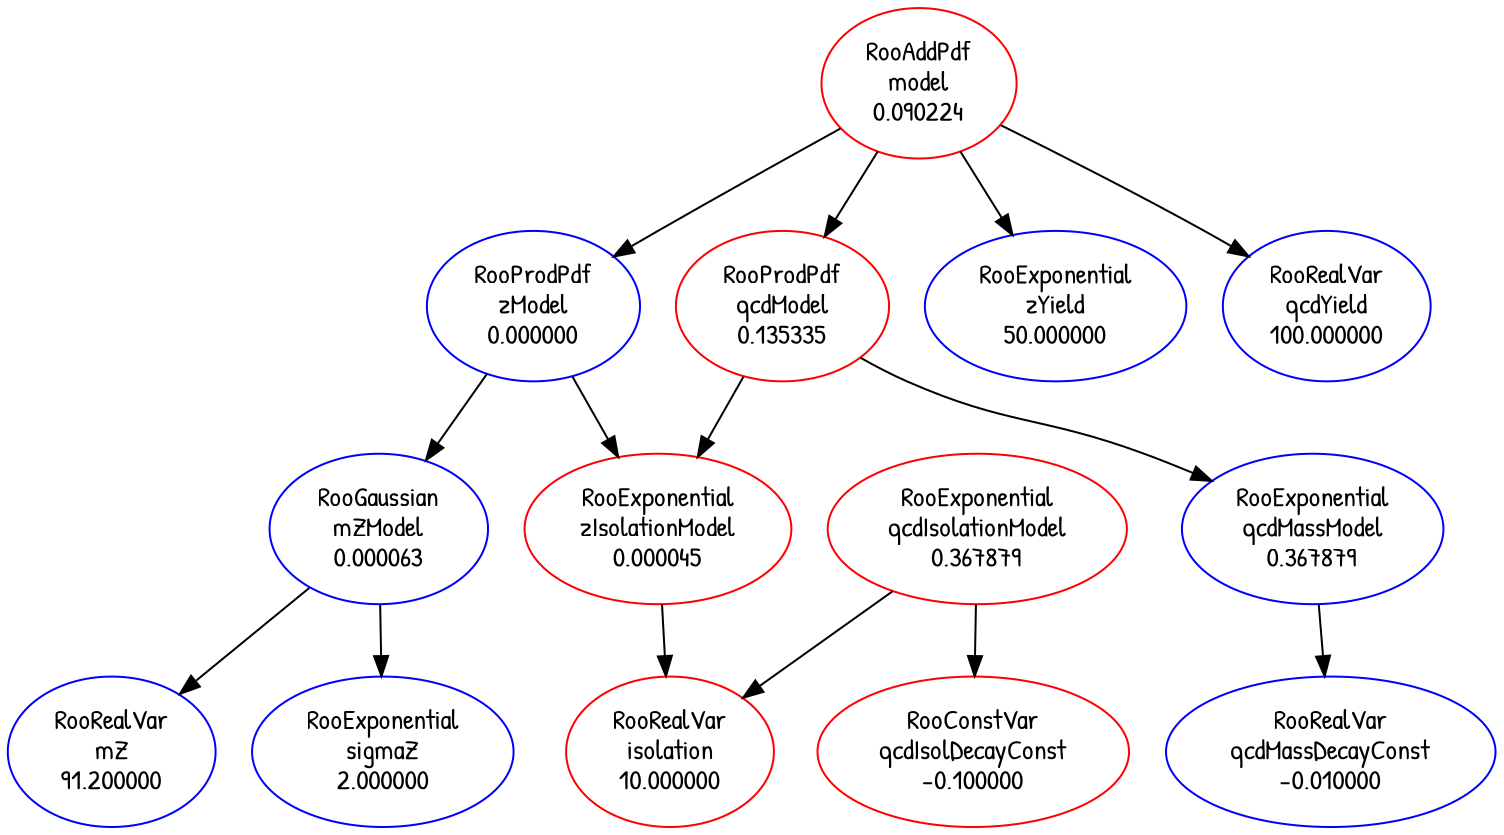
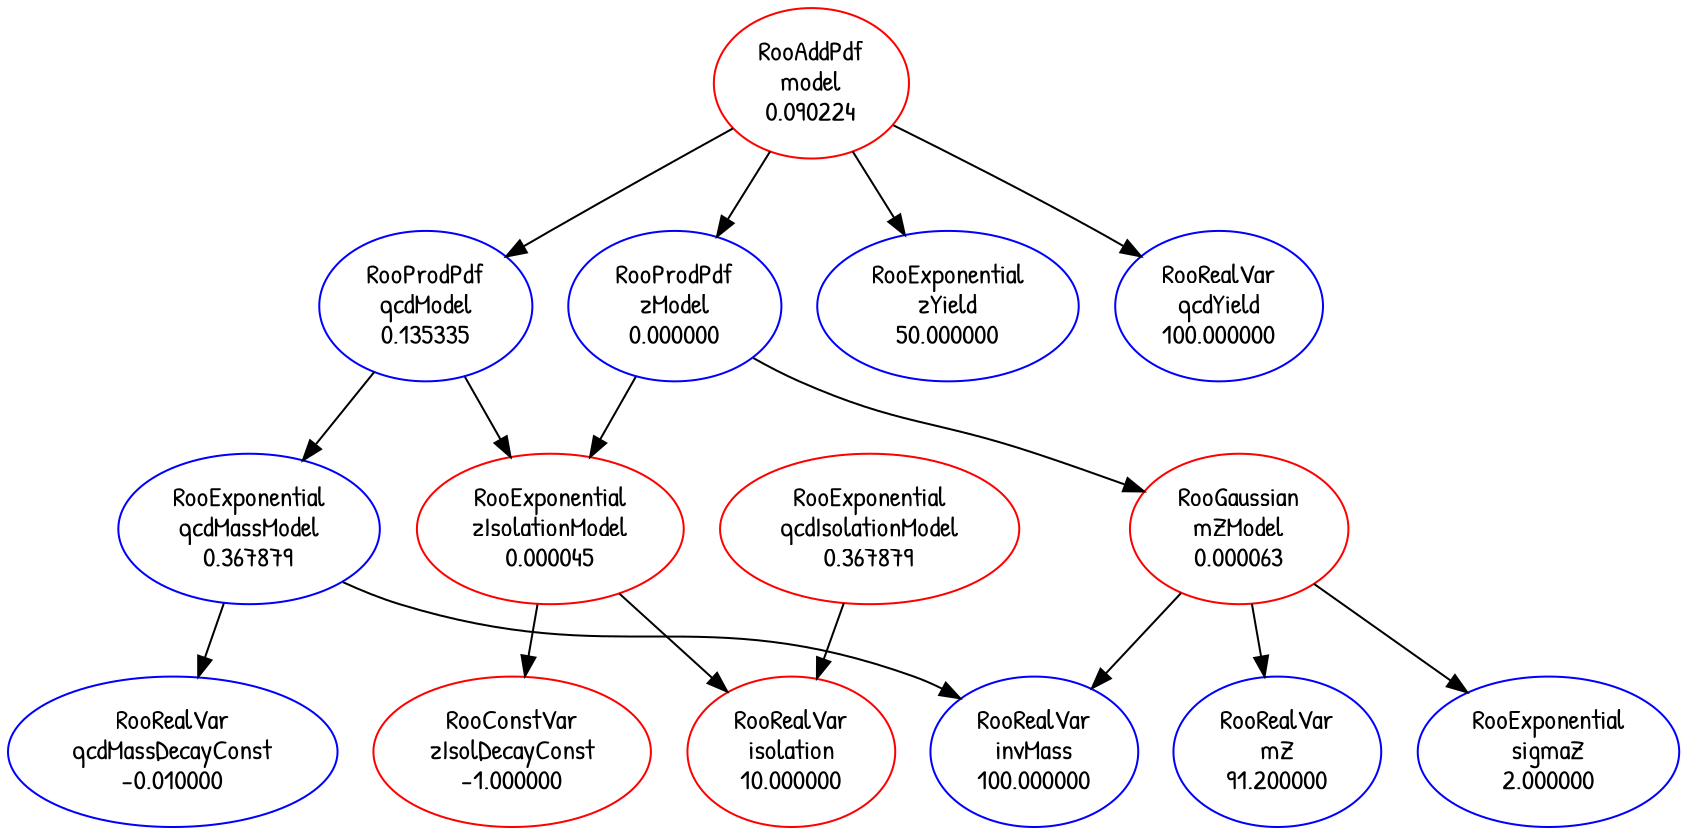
node "RooProdPdf qcdModel 0.135335": color red -> blue
node "RooGaussian mZModel 0.000063": color blue -> red
node "RooConstVar zIsolDecayConst -1.000000": added
node "RooConstVar qcdIsolDecayConst -0.100000": removed
node "RooRealVar invMass 100.000000": added
